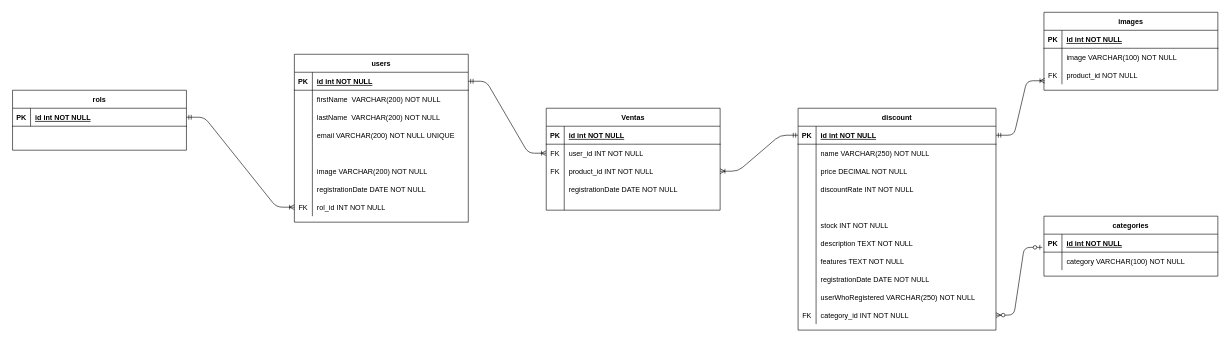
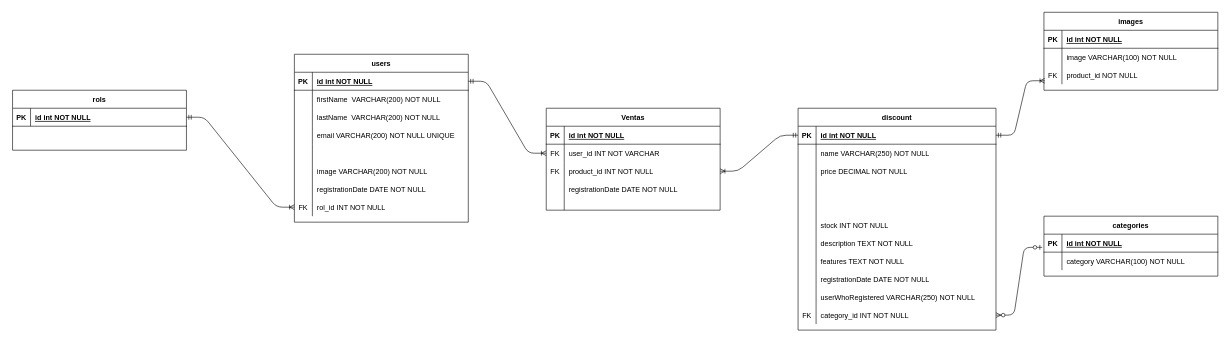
node "user_id INT NOT NULL": label "user_id INT NOT NULL" -> "user_id INT NOT VARCHAR"
node "discountRate INT NOT NULL": removed
